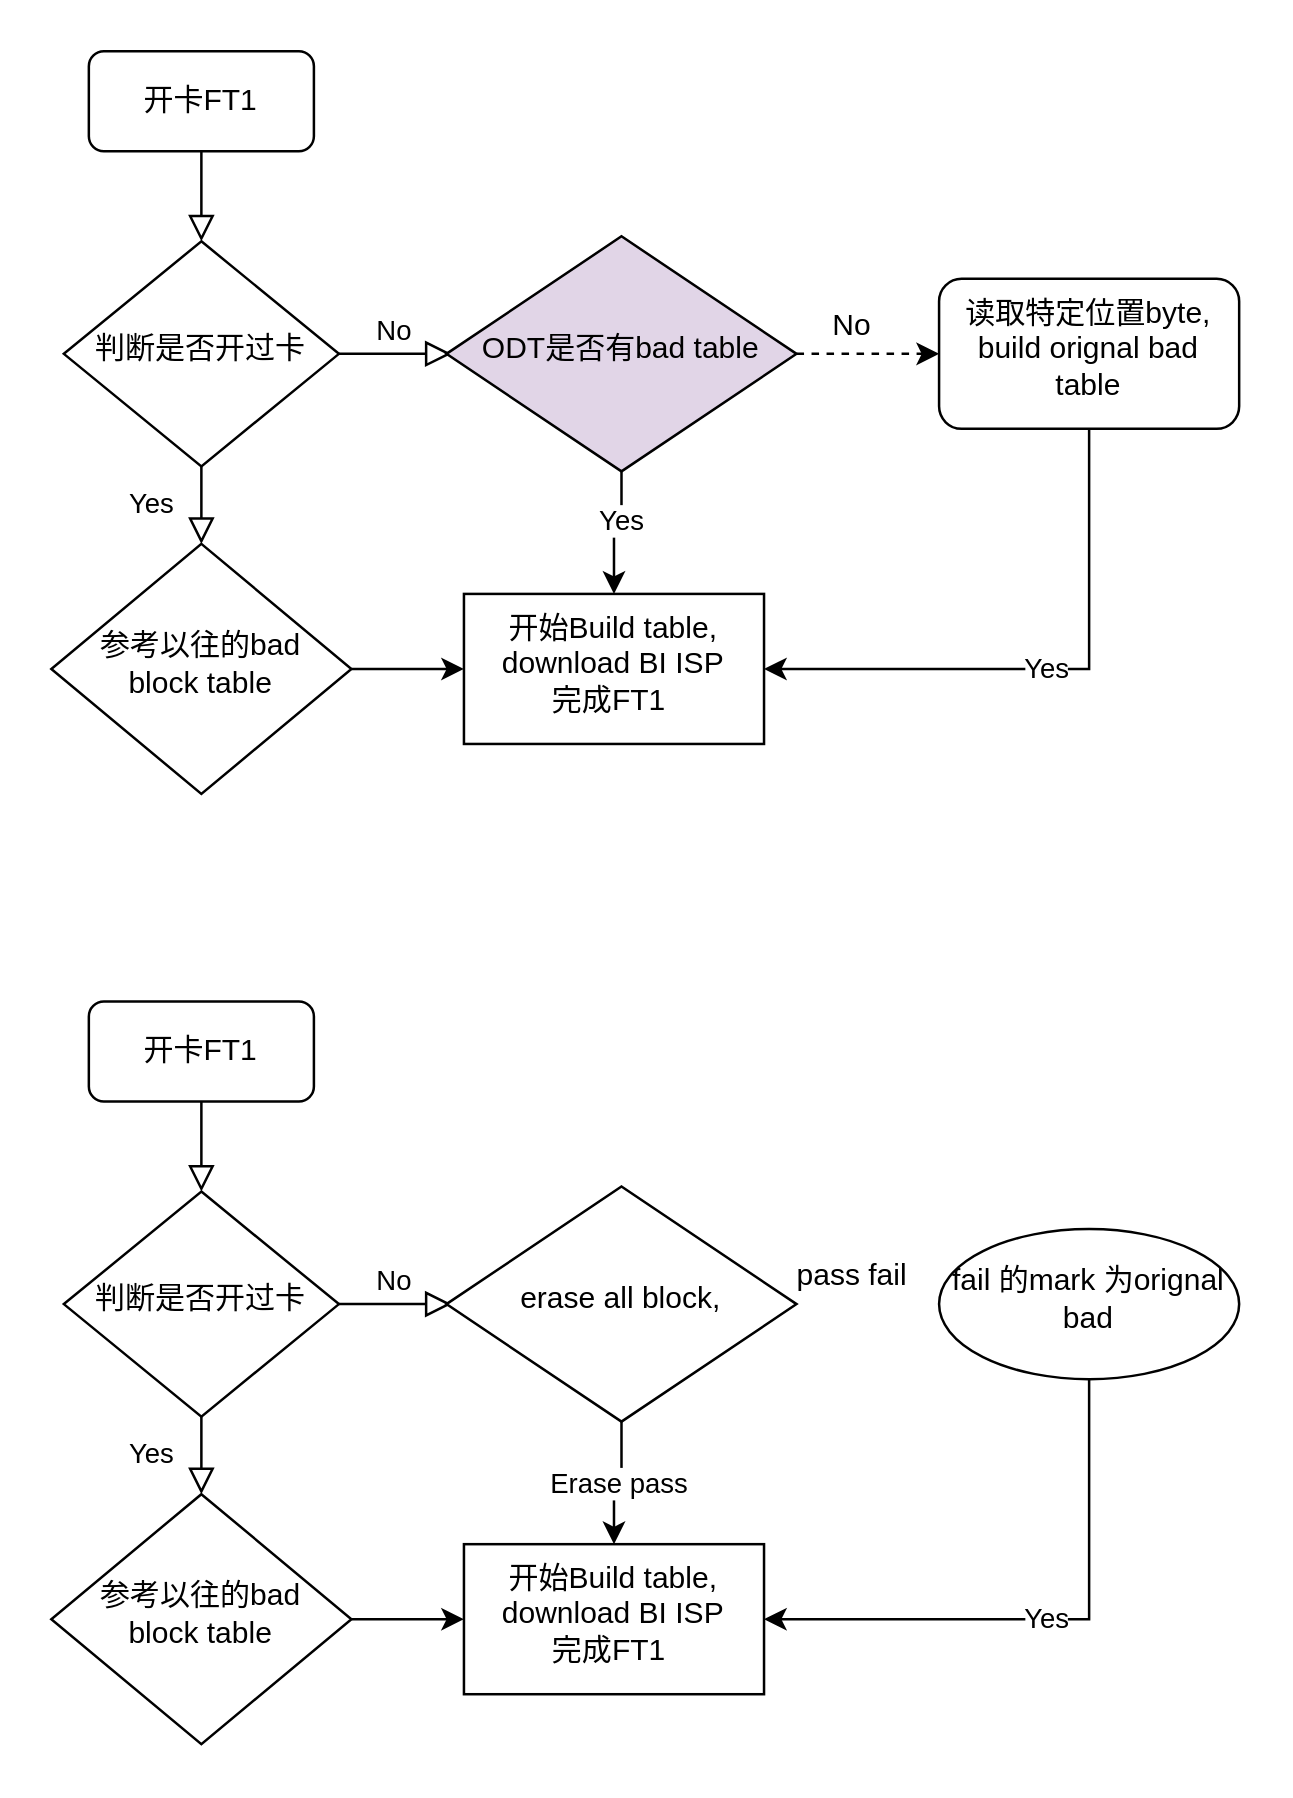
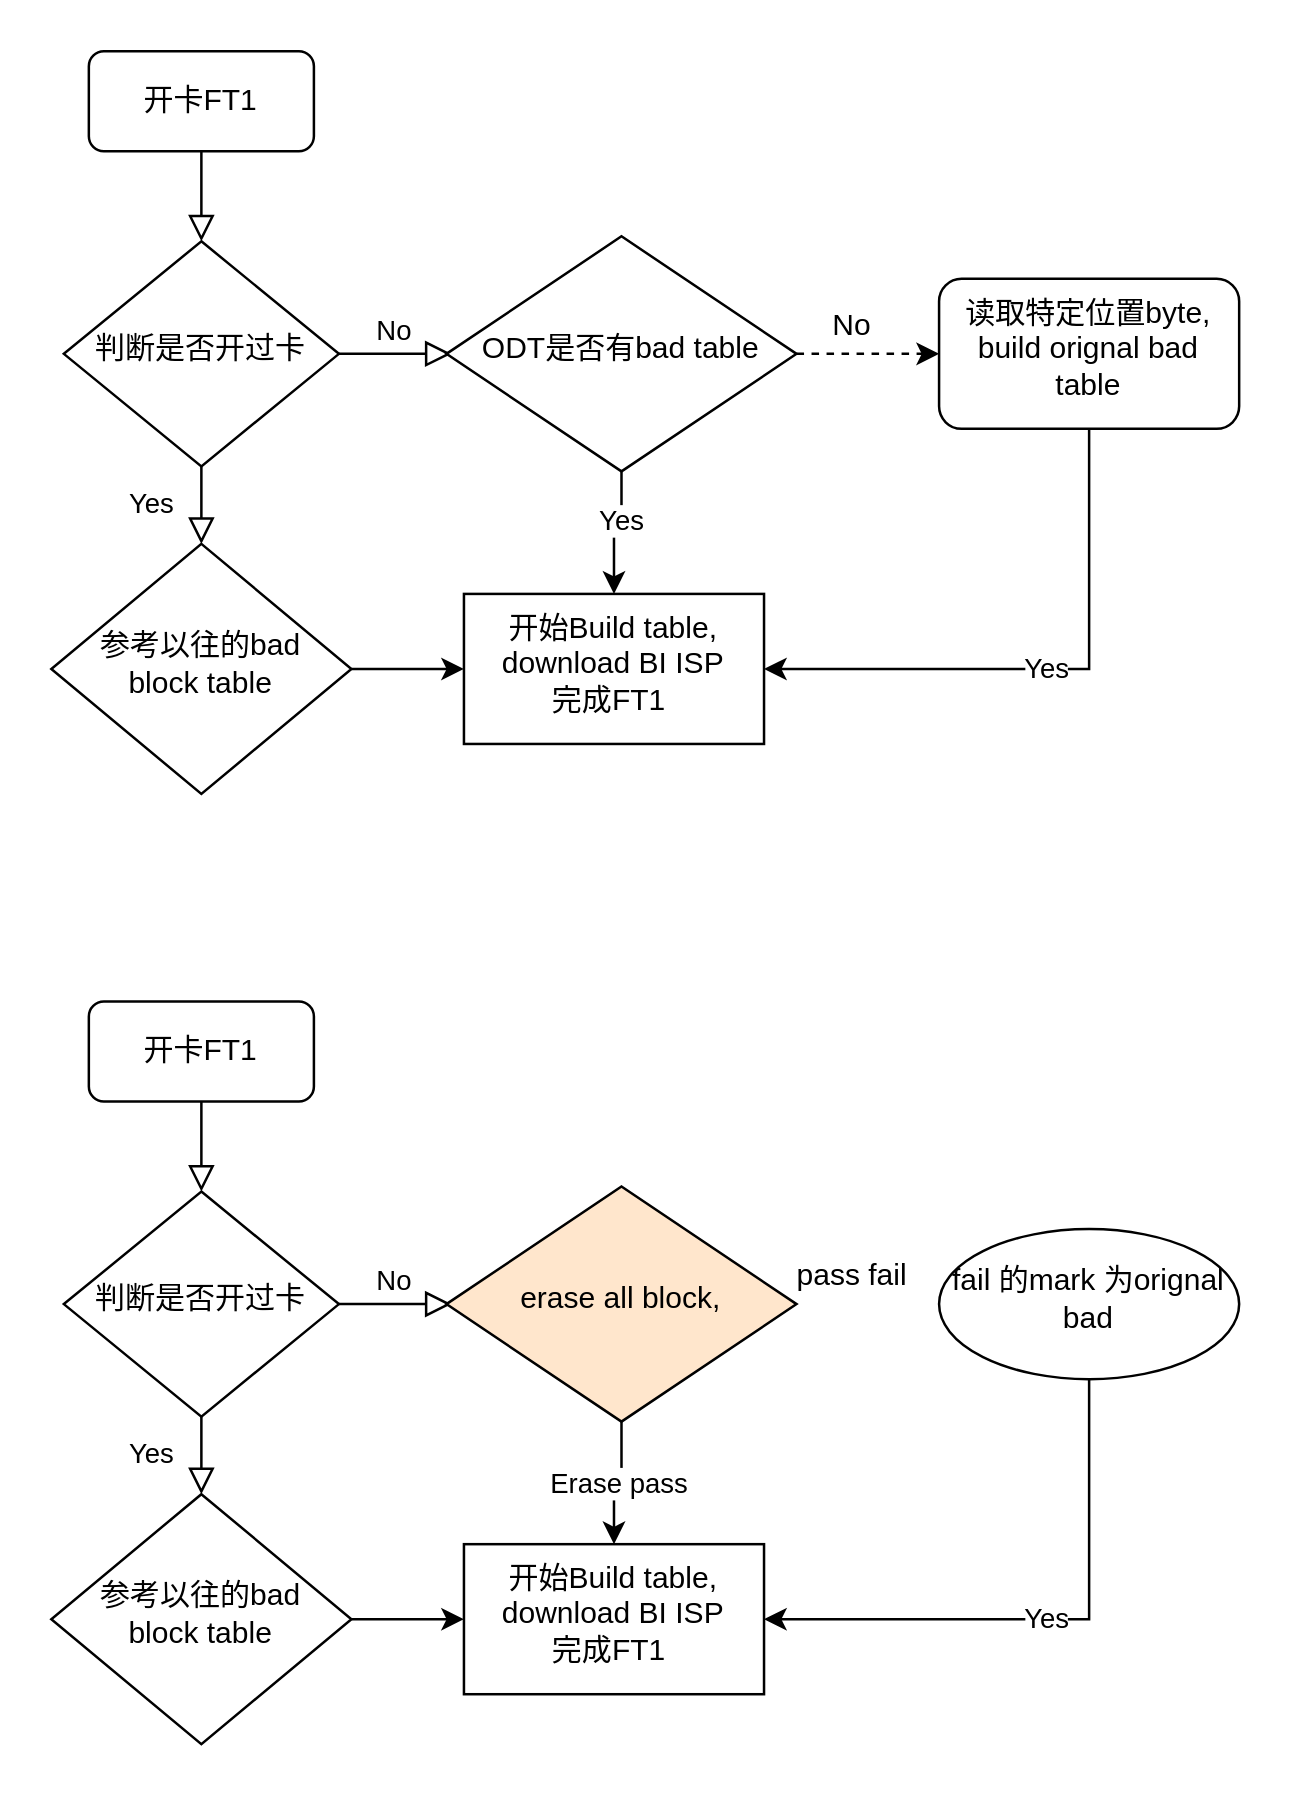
node "ODT是否有bad table": fillcolor #e1d5e7 -> #ffffff
node "erase all block,": fillcolor #ffffff -> #ffe6cc
